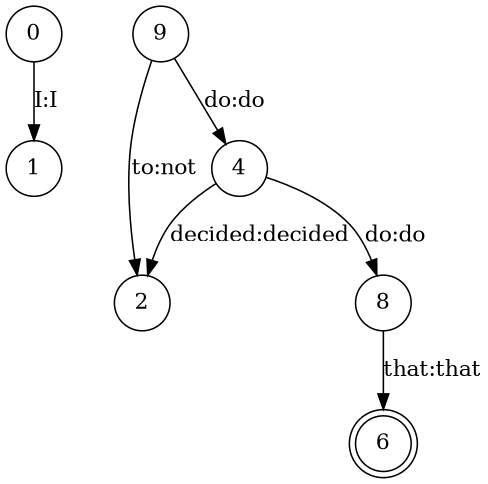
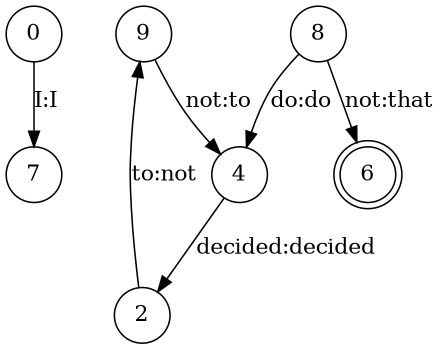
edge "9" -> "4": label "do:do" -> "not:to"
edge "9" -> "2": reversed
node "1": label "1" -> "7"
edge "4" -> "8": reversed
edge "8" -> "6": label "that:that" -> "not:that"
